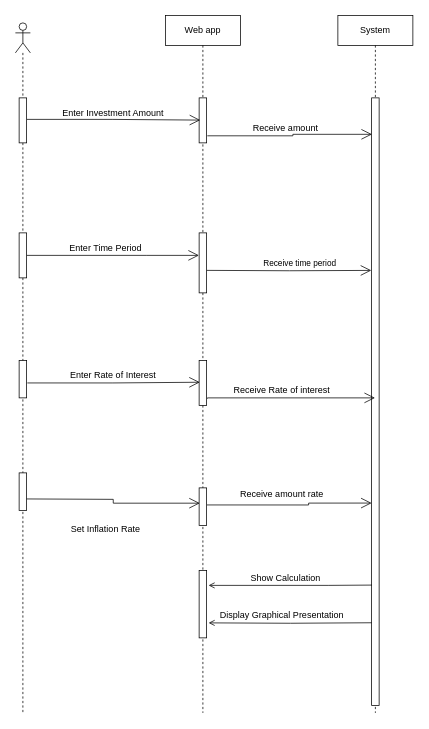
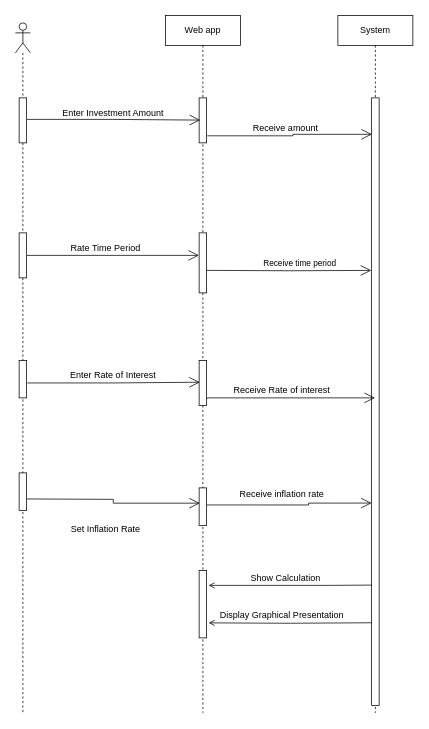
node "Enter Time Period": label "Enter Time Period" -> "Rate Time Period"
node "Receive amount rate": label "Receive amount rate" -> "Receive inflation rate"
